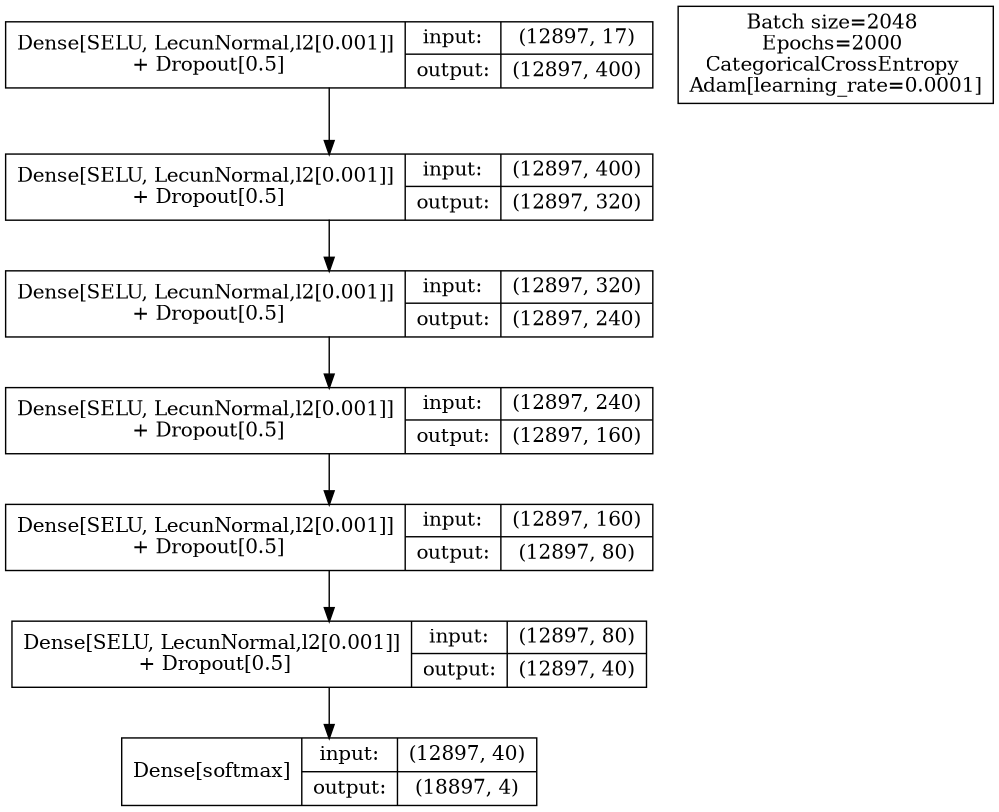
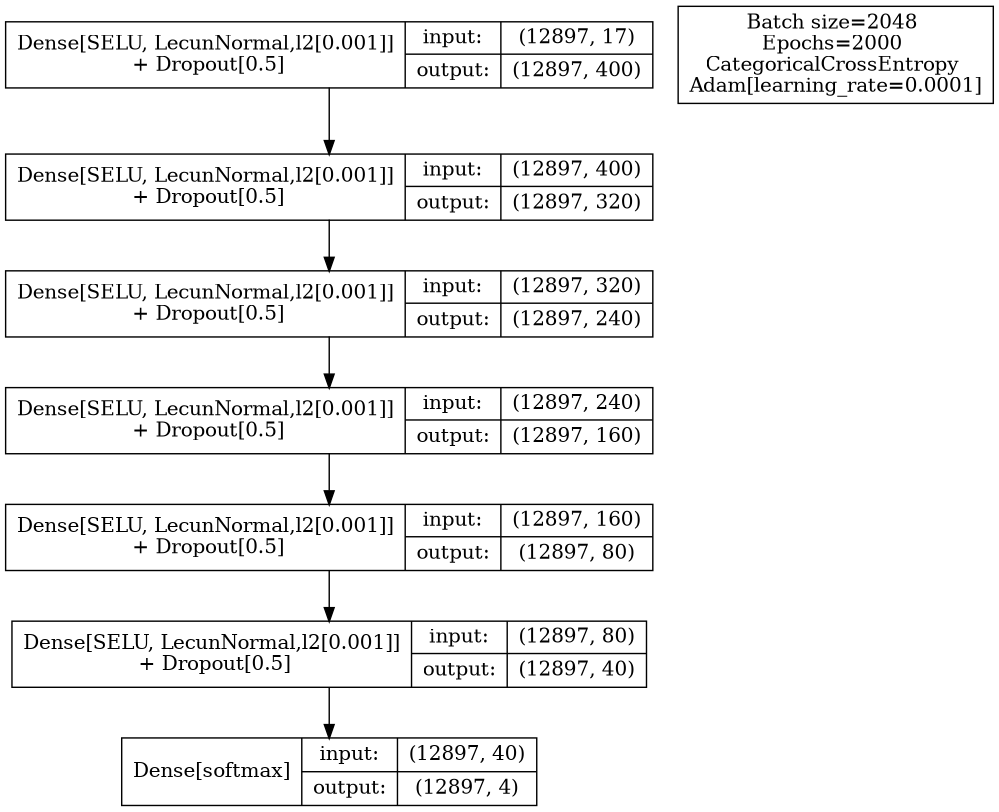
node "Dense[softmax]": text "(18897, 4)" -> "(12897, 4)"
